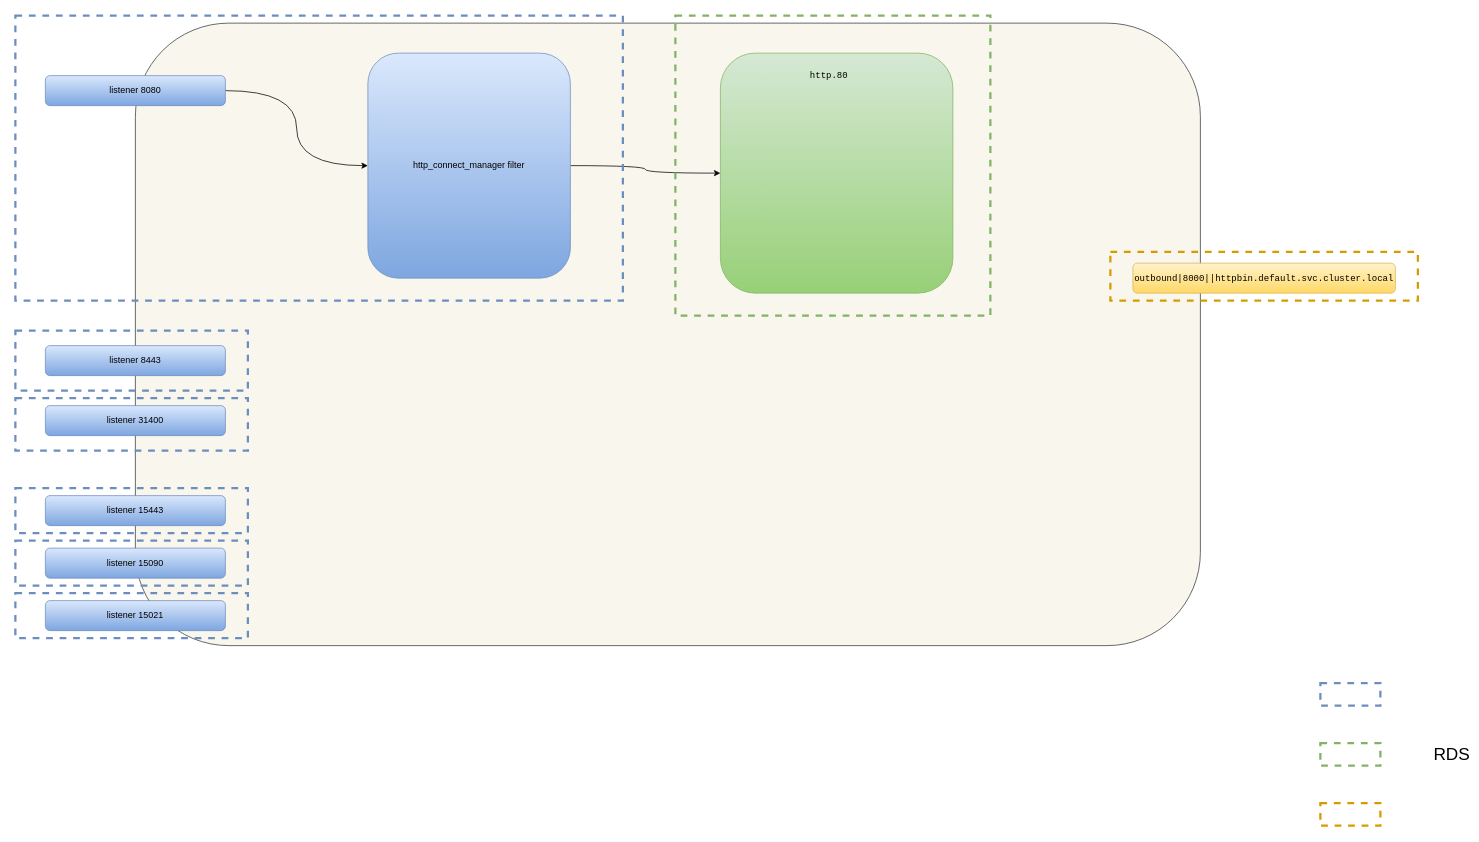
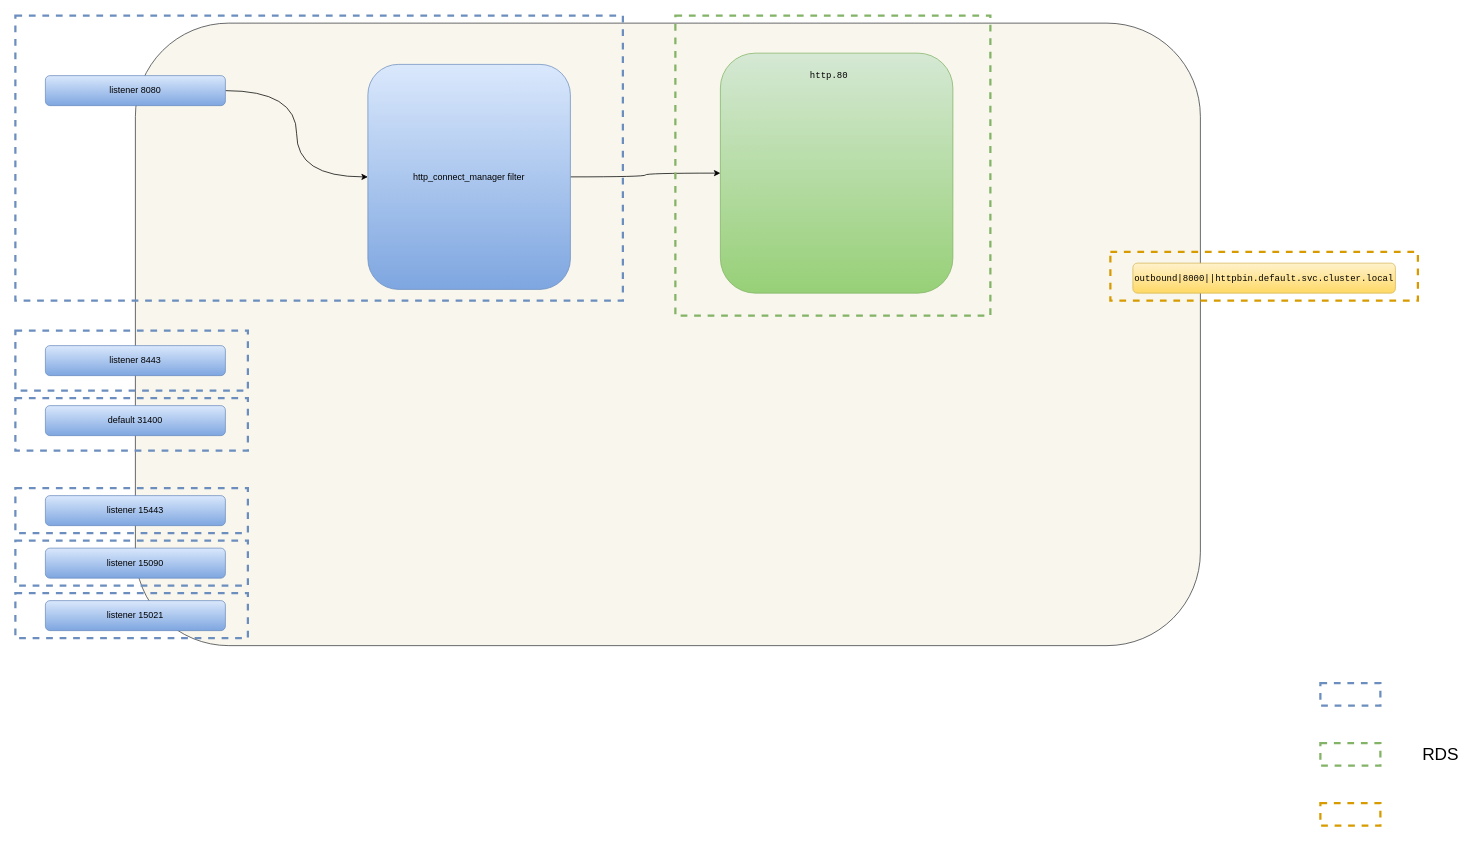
node "http_connect_manager filter": moved (469, 165) -> (469, 177)
node "listener 31400": label "listener 31400" -> "default 31400"
node "RDS": moved (1452, 754) -> (1440, 754)
